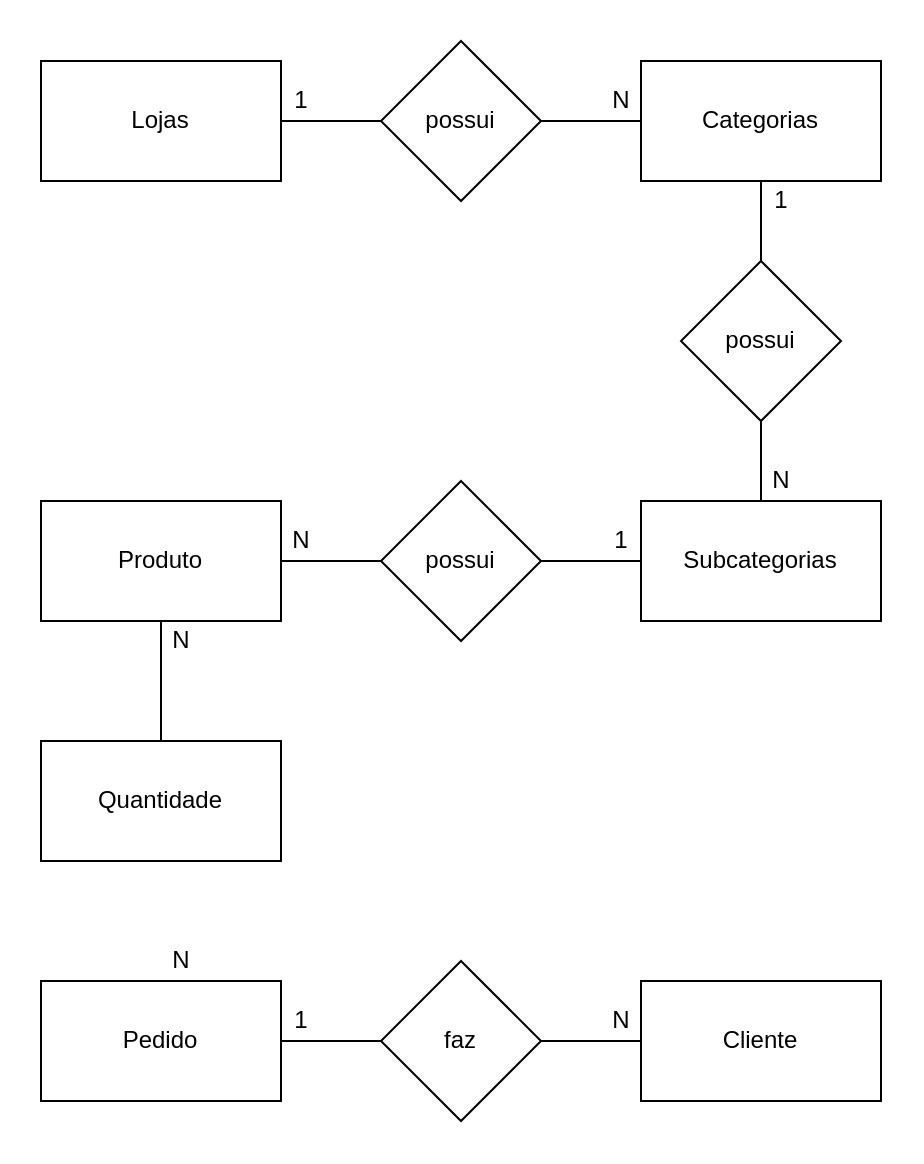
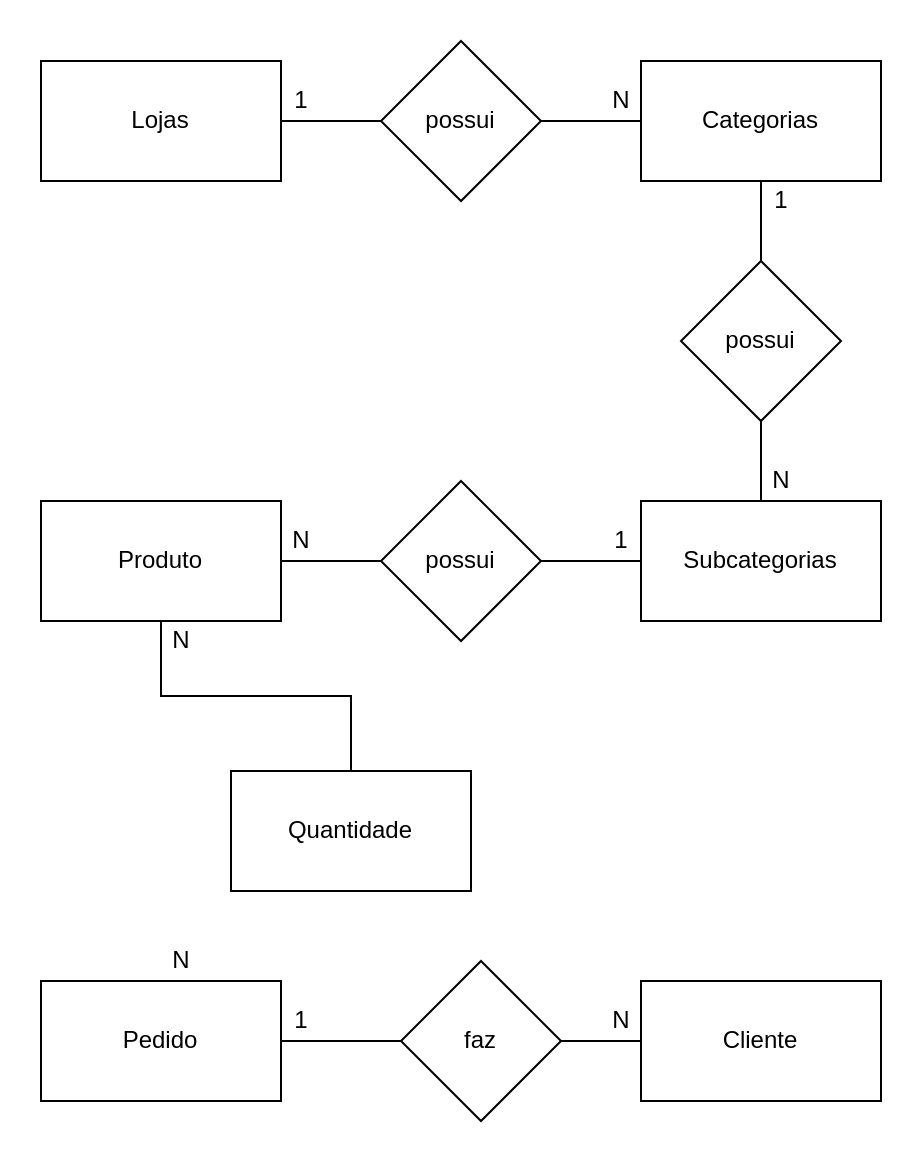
node "Quantidade": moved (161, 801) -> (351, 831)
node "faz": moved (461, 1041) -> (481, 1041)
